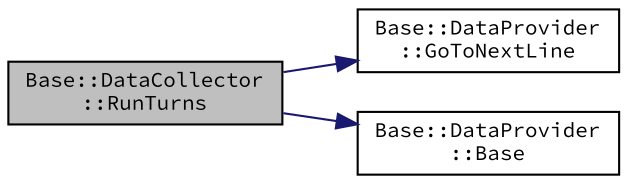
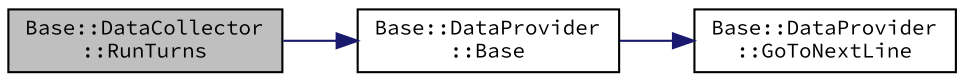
edge "Base::DataCollector ::RunTurns" -> "Base::DataProvider ::GoToNextLine": now "Base::DataProvider ::Base" -> "Base::DataProvider ::GoToNextLine"
